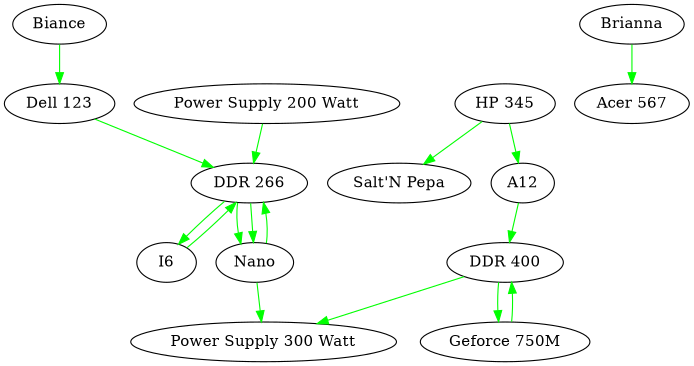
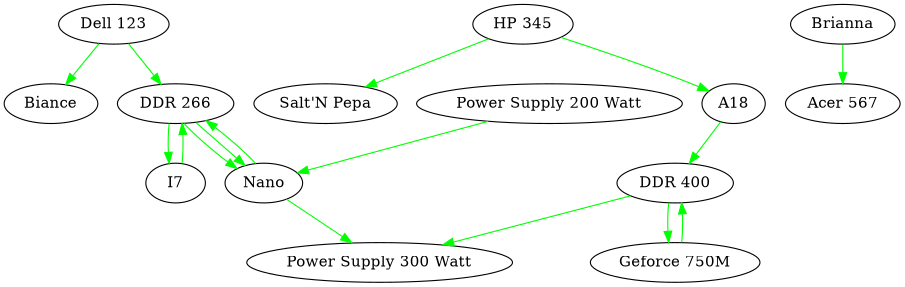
edge "Biance" -> "Dell 123": reversed
edge "Power Supply 200 Watt" -> "DDR 266": now "Power Supply 200 Watt" -> "Nano"
node "A12": label "A12" -> "A18"
node "I6": label "I6" -> "I7"
